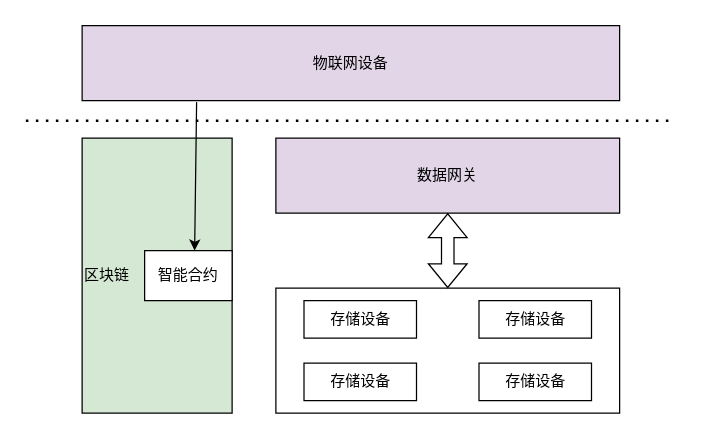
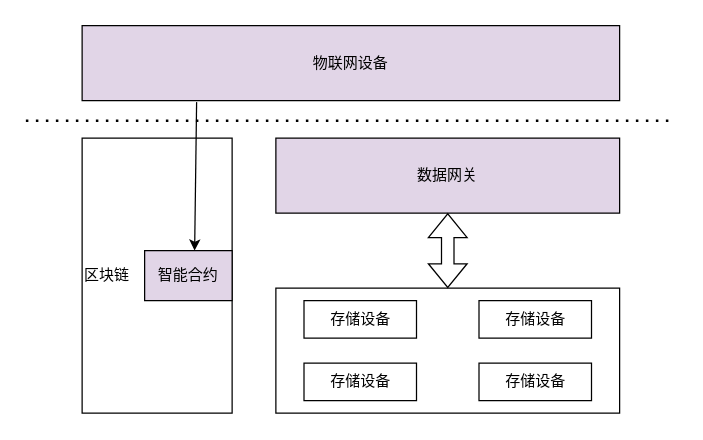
node "区块链": fillcolor #d5e8d4 -> #ffffff
node "智能合约": fillcolor #ffffff -> #e1d5e7
